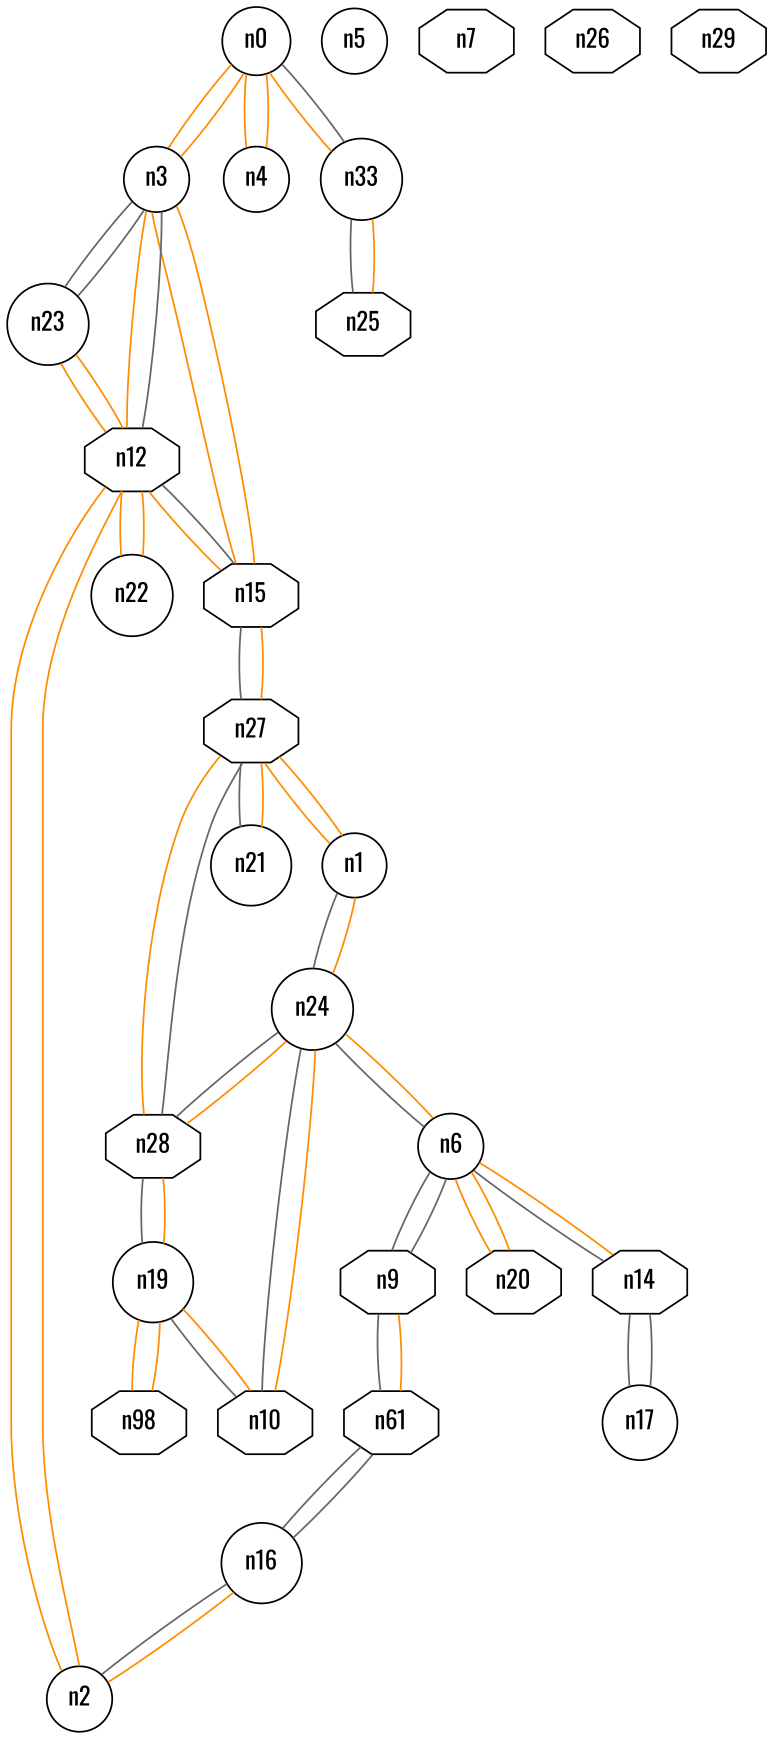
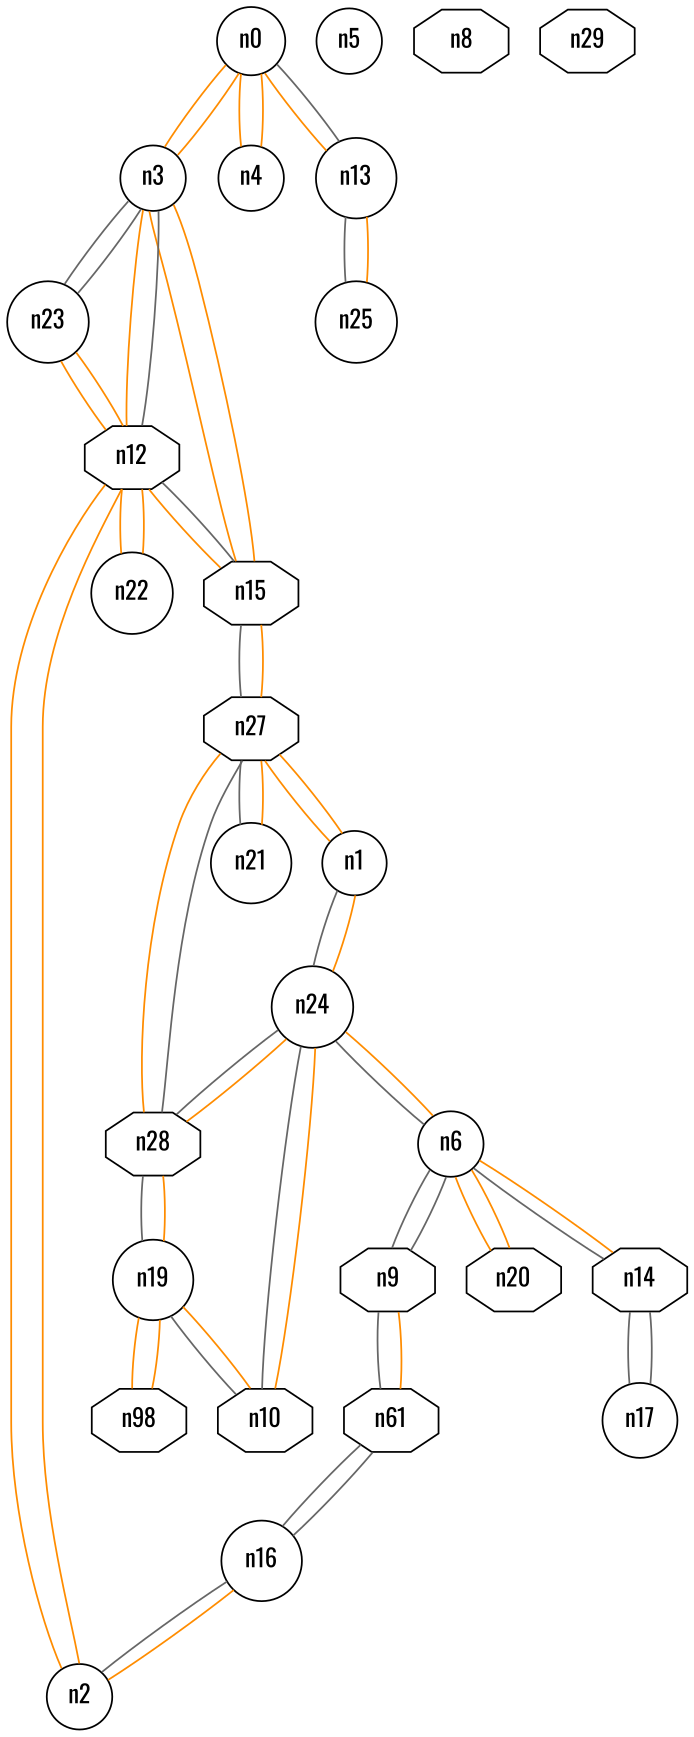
node "n7": label "n7" -> "n8"
node "n26": removed
node "n33": label "n33" -> "n13"
node "n25": shape octagon -> circle
